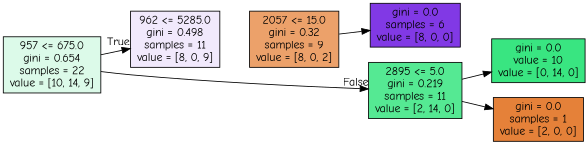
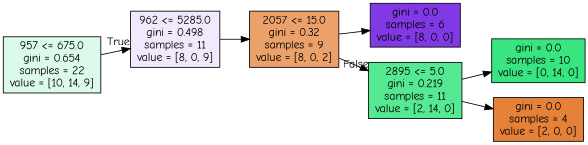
edge "962 <= 5285.0 gini = 0.498 samples = 11 value = [8, 0, 9]" -> "2057 <= 15.0 gini = 0.32 samples = 9 value = [8, 0, 2]": added
node "gini = 0.0 value = 10 value = [0, 14, 0]": label "gini = 0.0 value = 10 value = [0, 14, 0]" -> "gini = 0.0 samples = 10 value = [0, 14, 0]"
edge "957 <= 675.0 gini = 0.654 samples = 22 value = [10, 14, 9]" -> "2895 <= 5.0 gini = 0.219 samples = 11 value = [2, 14, 0]": now "2057 <= 15.0 gini = 0.32 samples = 9 value = [8, 0, 2]" -> "2895 <= 5.0 gini = 0.219 samples = 11 value = [2, 14, 0]"
node "gini = 0.0 samples = 1 value = [2, 0, 0]": label "gini = 0.0 samples = 1 value = [2, 0, 0]" -> "gini = 0.0 samples = 4 value = [2, 0, 0]"
